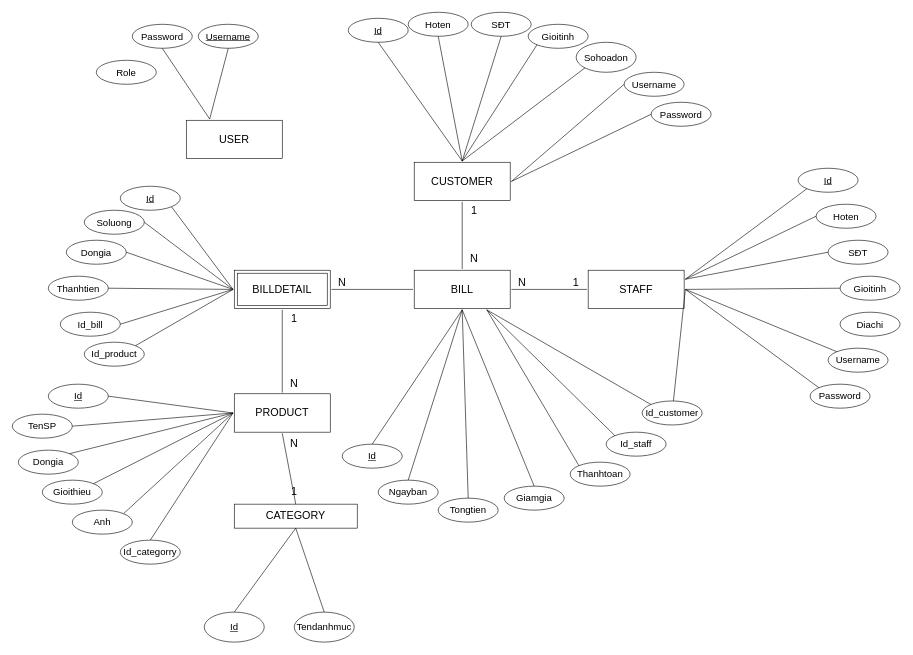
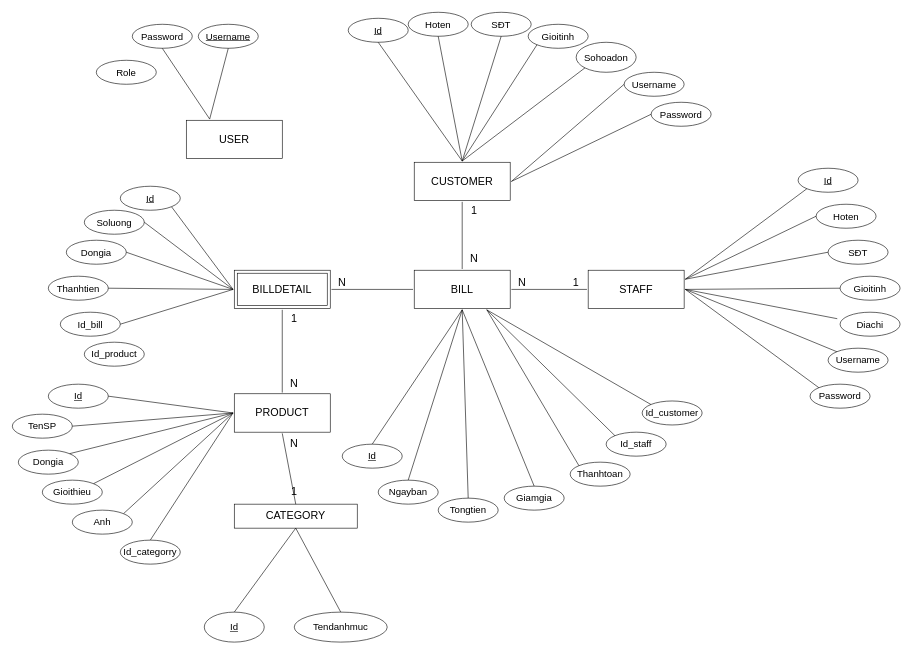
edge "BILLDETAIL" -- "Id_product": removed
edge "STAFF" -- "Id_customer": now "STAFF" -- "Diachi"
node "Tendanhmuc": size 60x30 -> 93x30
